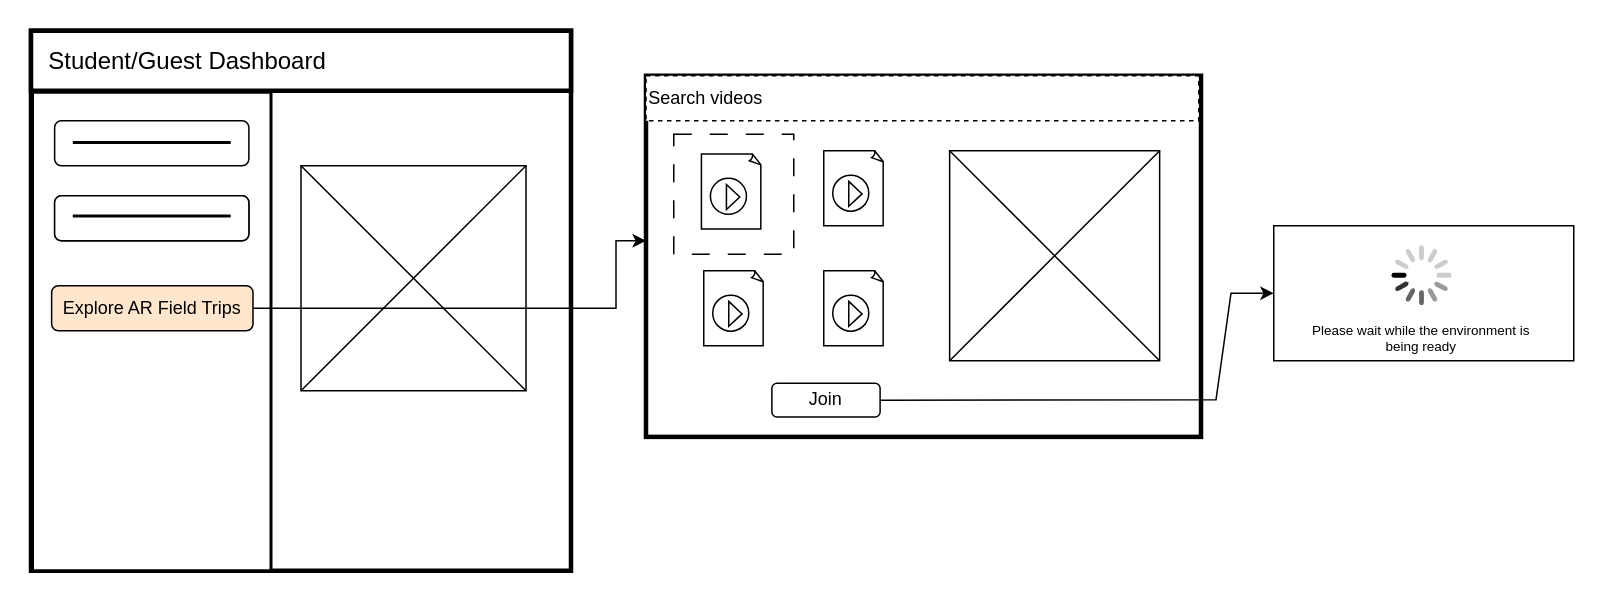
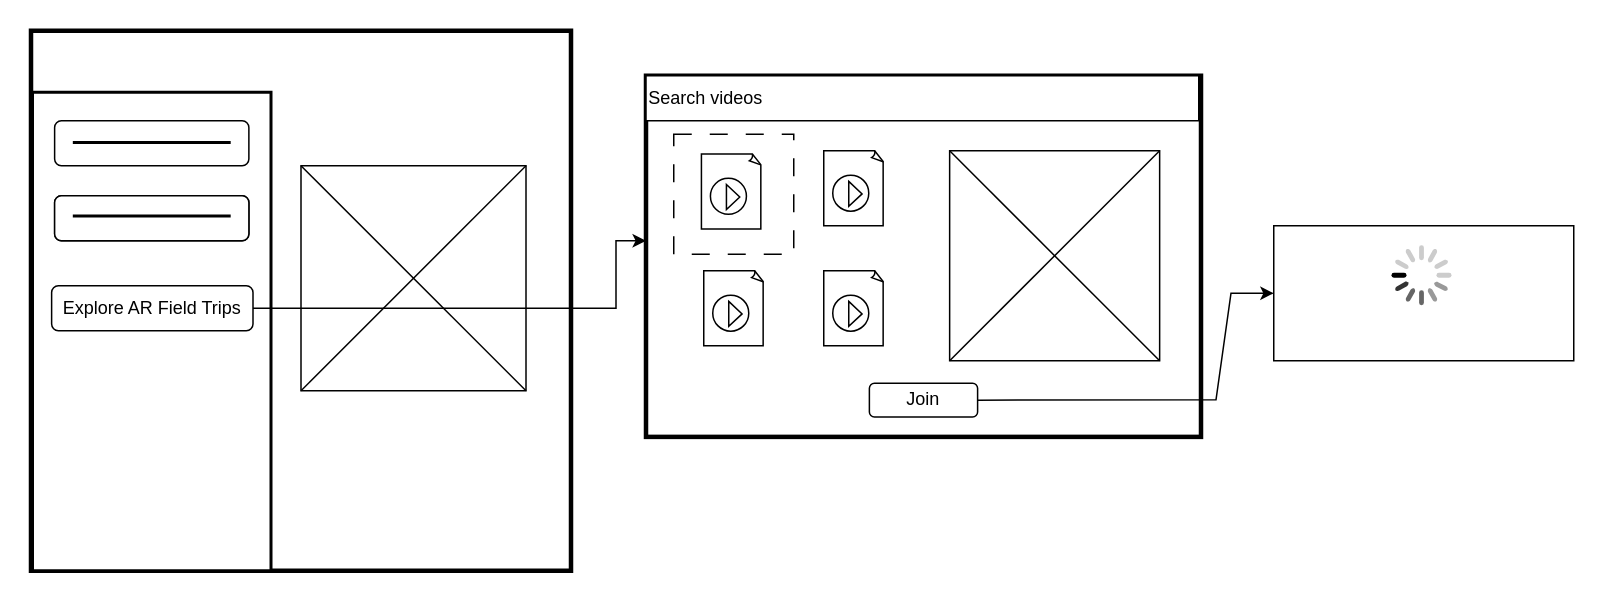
node "Student/Guest Dashboard": removed
node "Search videos": style dashed -> solid
node "Explore AR Field Trips": fillcolor #ffe6cc -> #ffffff
node "Please wait while the environment is being ready": removed
node "Join": moved (826, 400) -> (923, 400)
